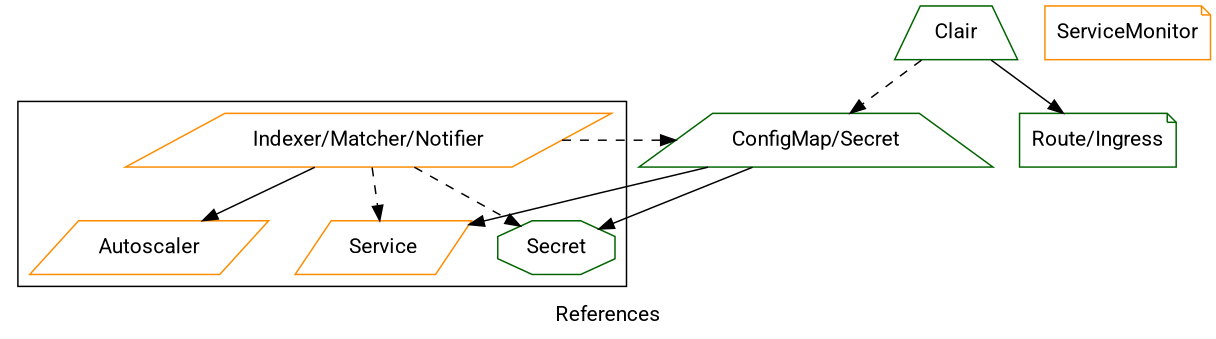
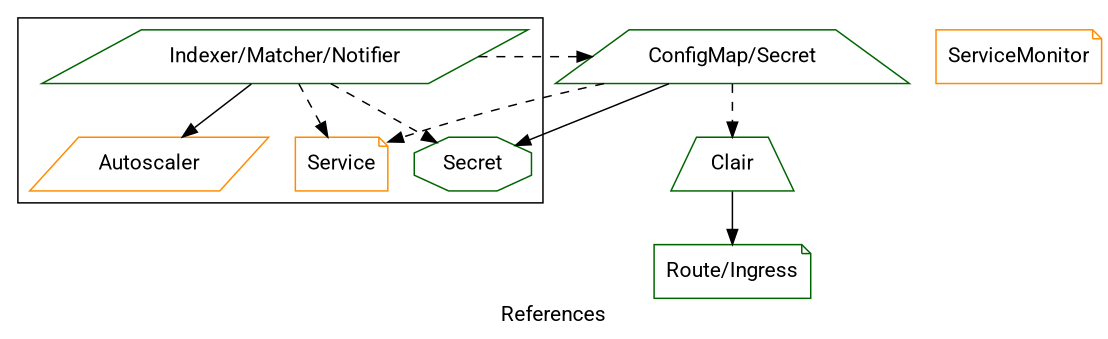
edge "Clair" -> "ConfigMap/Secret": reversed
node "Indexer/Matcher/Notifier": color darkorange -> darkgreen
edge "ConfigMap/Secret" -> "Service": style solid -> dashed
node "Service": shape parallelogram -> note
